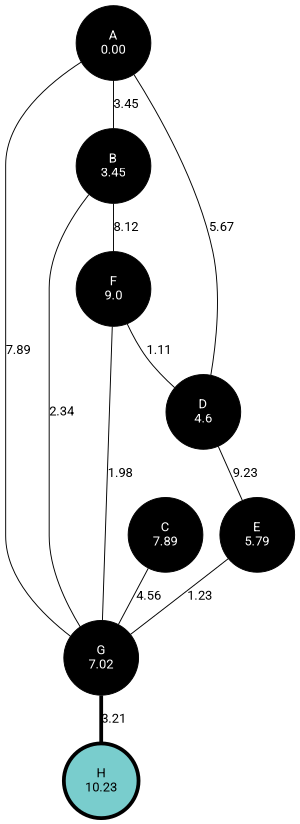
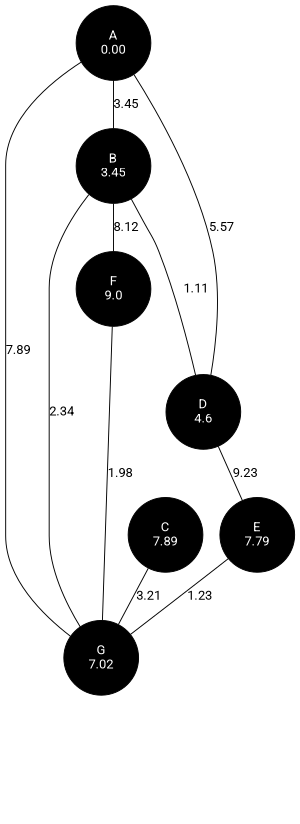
edge "A 0.00" -- "D 4.6": label "5.67" -> "5.57"
edge "F 9.0" -- "D 4.6": now "B 3.45" -- "D 4.6"
node "E 5.79": label "E 5.79" -> "E 7.79"
edge "C 7.89" -- "G 7.02": label "4.56" -> "3.21"
node "H 10.23": removed
